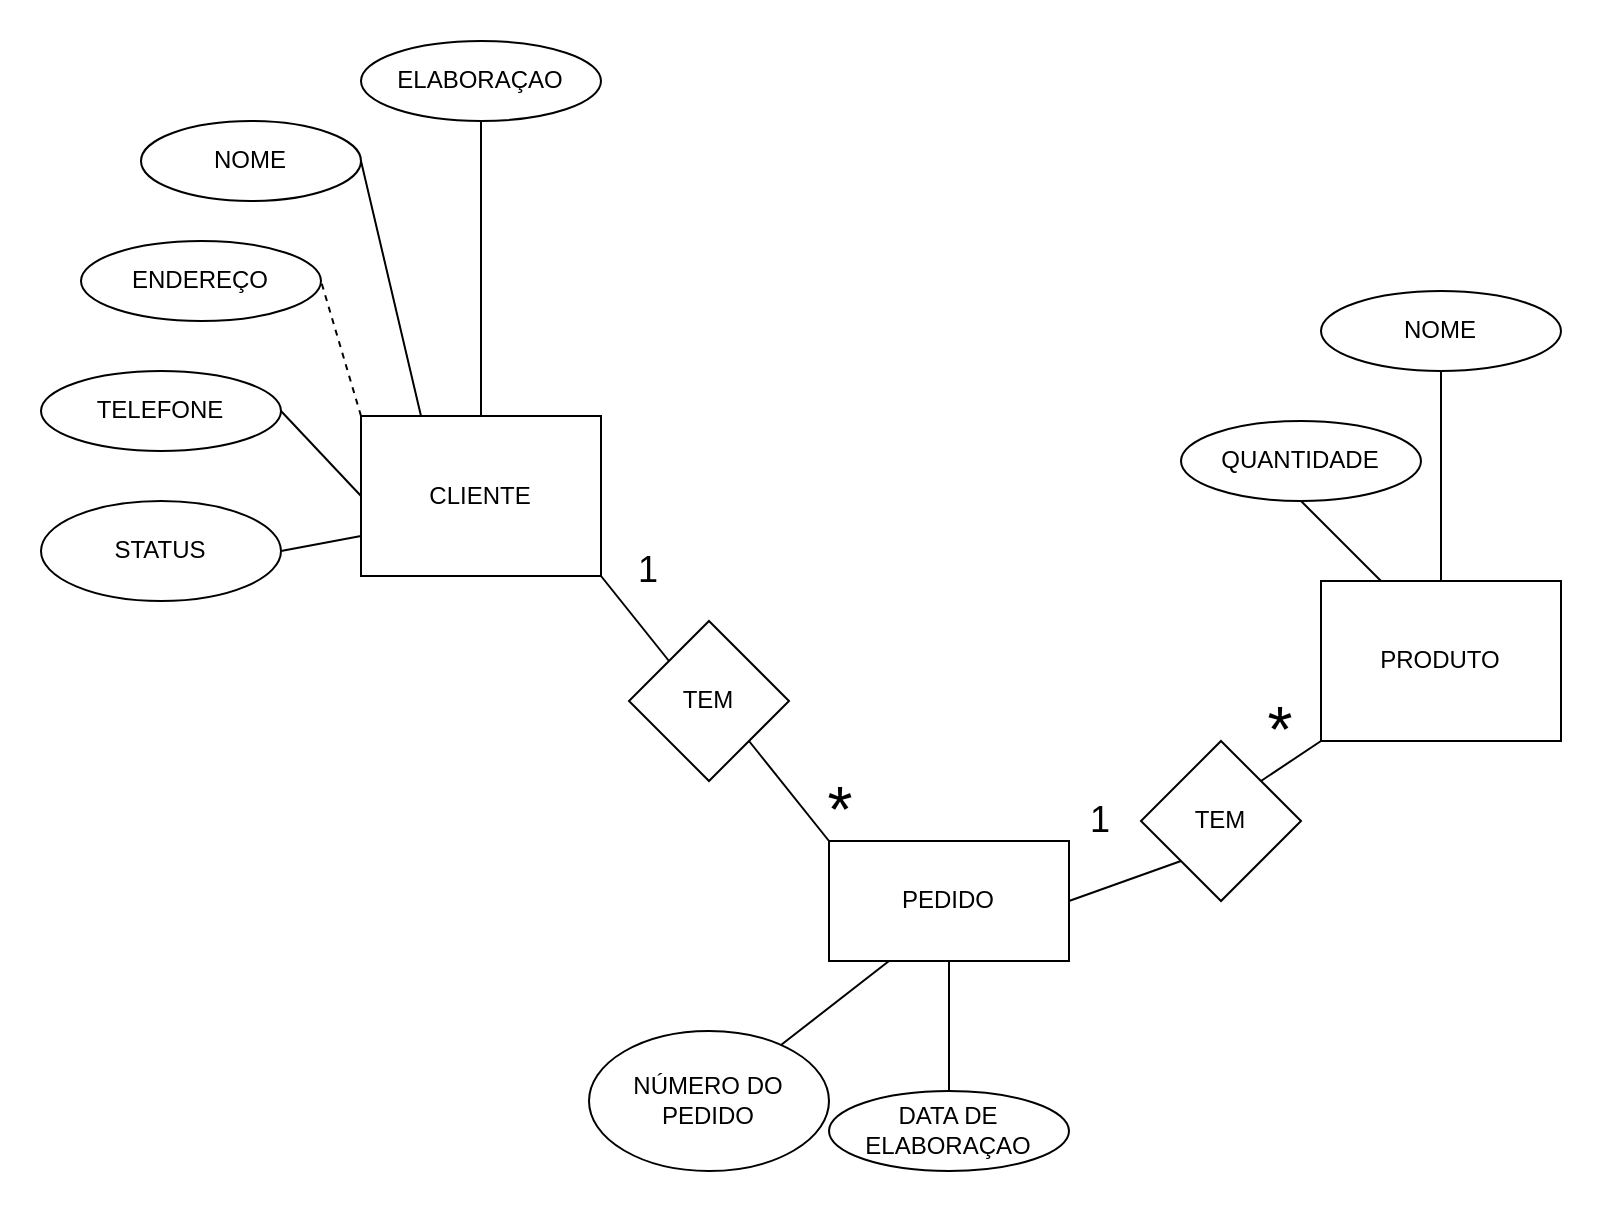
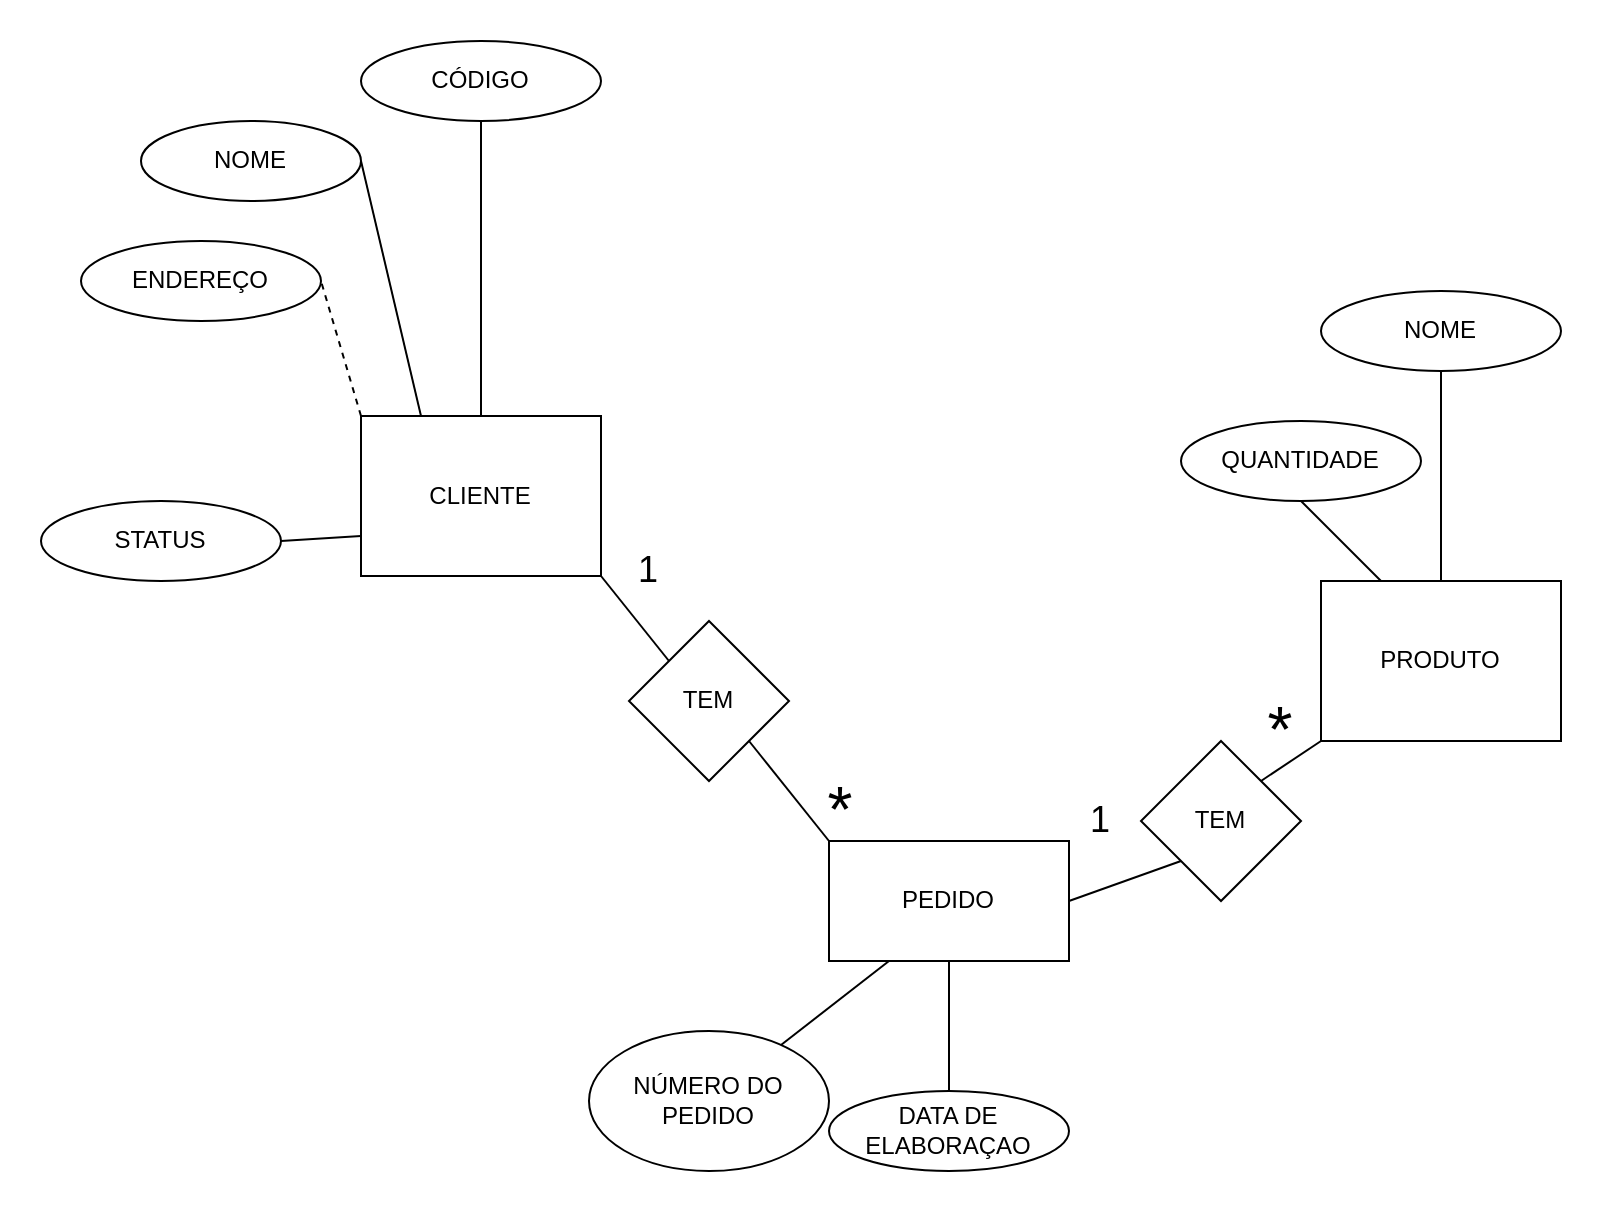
node "ELABORAÇAO": label "ELABORAÇAO" -> "CÓDIGO"
node "TELEFONE": removed
edge "TELEFONE" -- "CLIENTE": removed
node "STATUS": size 240x100 -> 240x80
